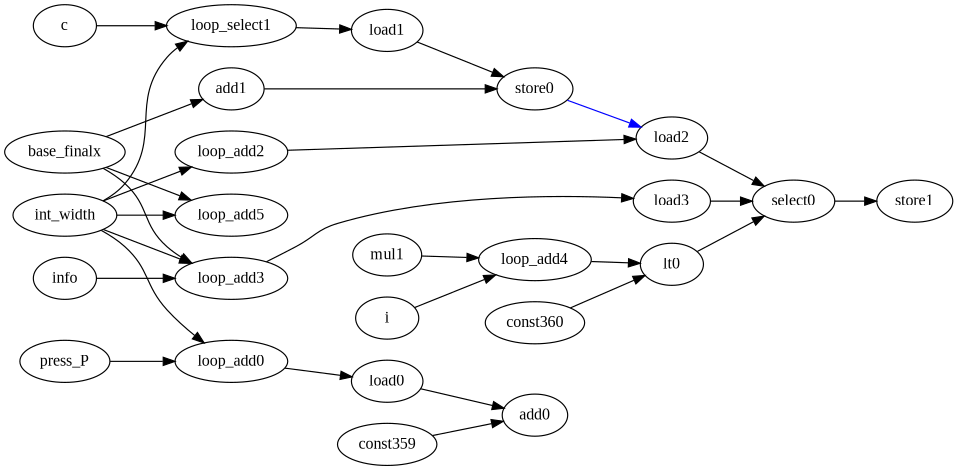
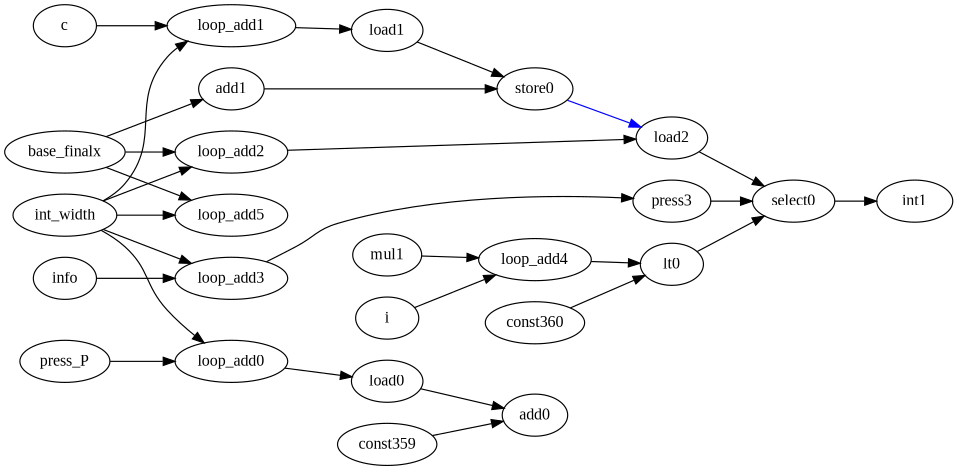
node "loop_select1": label "loop_select1" -> "loop_add1"
node "load3": label "load3" -> "press3"
node "store1": label "store1" -> "int1"
edge "base_finalx" -> "loop_add3": now "base_finalx" -> "loop_add2"
